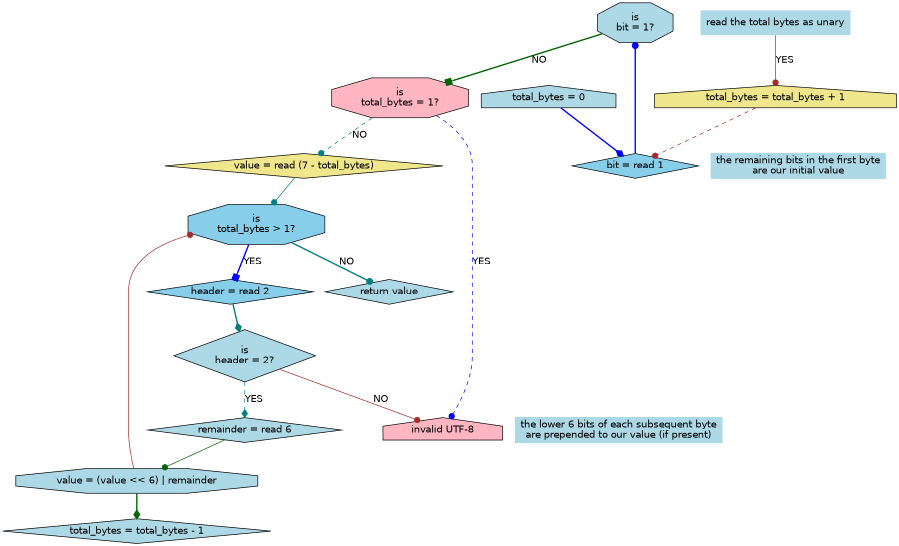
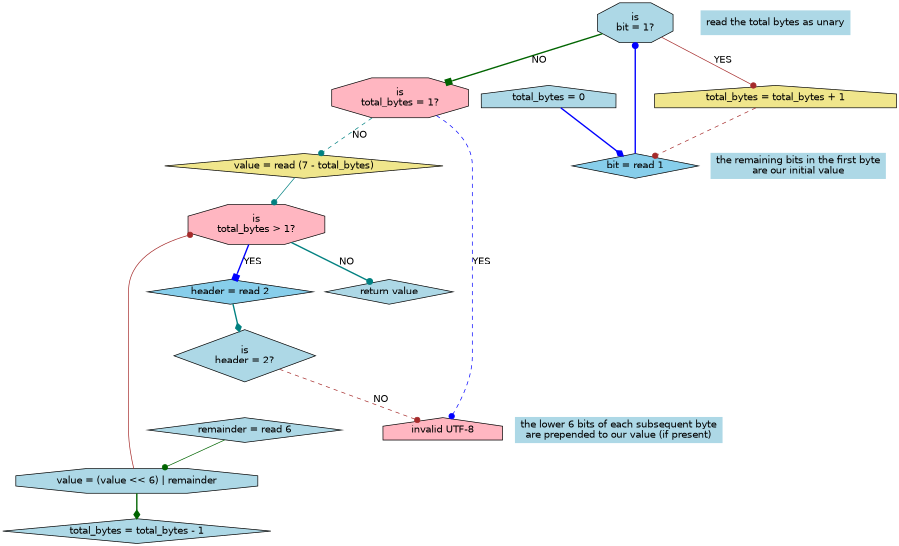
edge "read the total bytes as unary" -> "total_bytes = total_bytes + 1": now "is bit = 1?" -> "total_bytes = total_bytes + 1"
node "is total_bytes > 1?": fillcolor skyblue -> lightpink
edge "is header = 2?" -> "invalid UTF-8": style solid -> dashed
edge "is header = 2?" -> "remainder = read 6": removed, label "YES"
